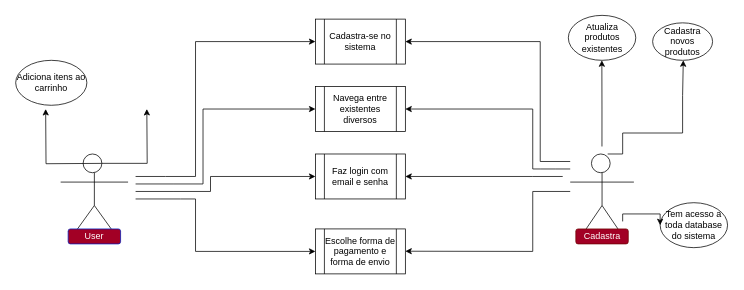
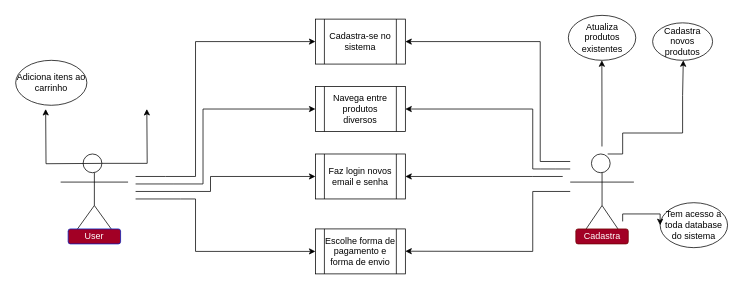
node "Navega entre existentes diversos": label "Navega entre existentes diversos" -> "Navega entre produtos diversos"
node "Faz login com email e senha": label "Faz login com email e senha" -> "Faz login novos email e senha"
